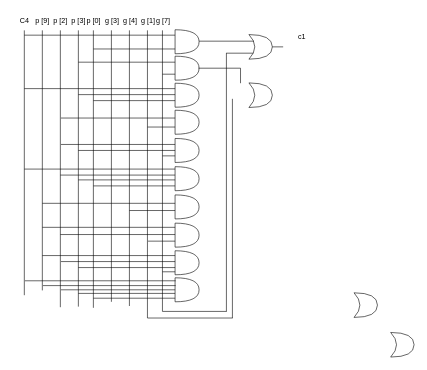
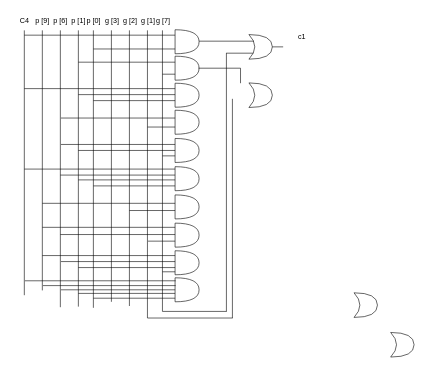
node "p [2]": label "p [2]" -> "p [6]"
node "p [3]": label "p [3]" -> "p [1]"
node "g [4]": label "g [4]" -> "g [2]"
